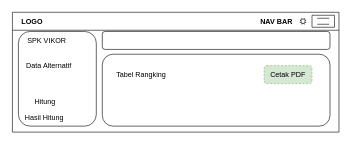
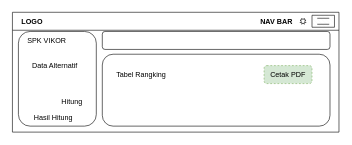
node "Data Alternatif": moved (49, 66) -> (55, 66)
node "Hitung": moved (45, 102) -> (72, 102)
node "Hasil Hitung": moved (44, 118) -> (53, 118)
